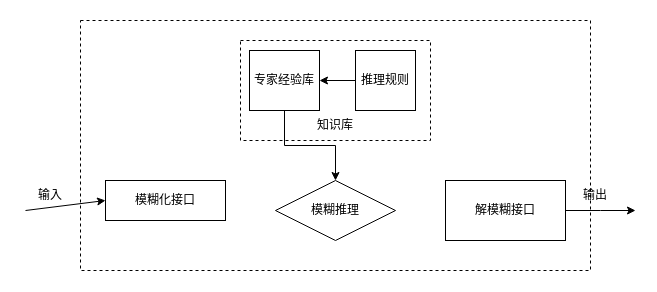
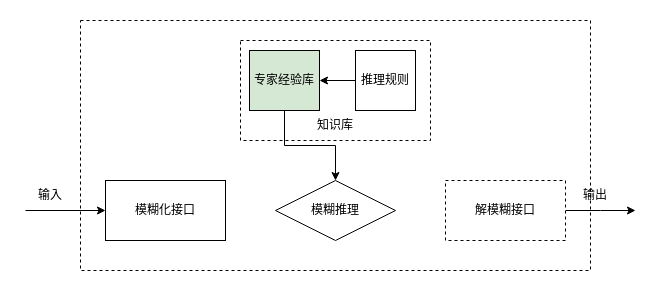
node "专家经验库": fillcolor #ffffff -> #d5e8d4
node "模糊化接口": size 120x40 -> 120x60
node "解模糊接口": style solid -> dashed
